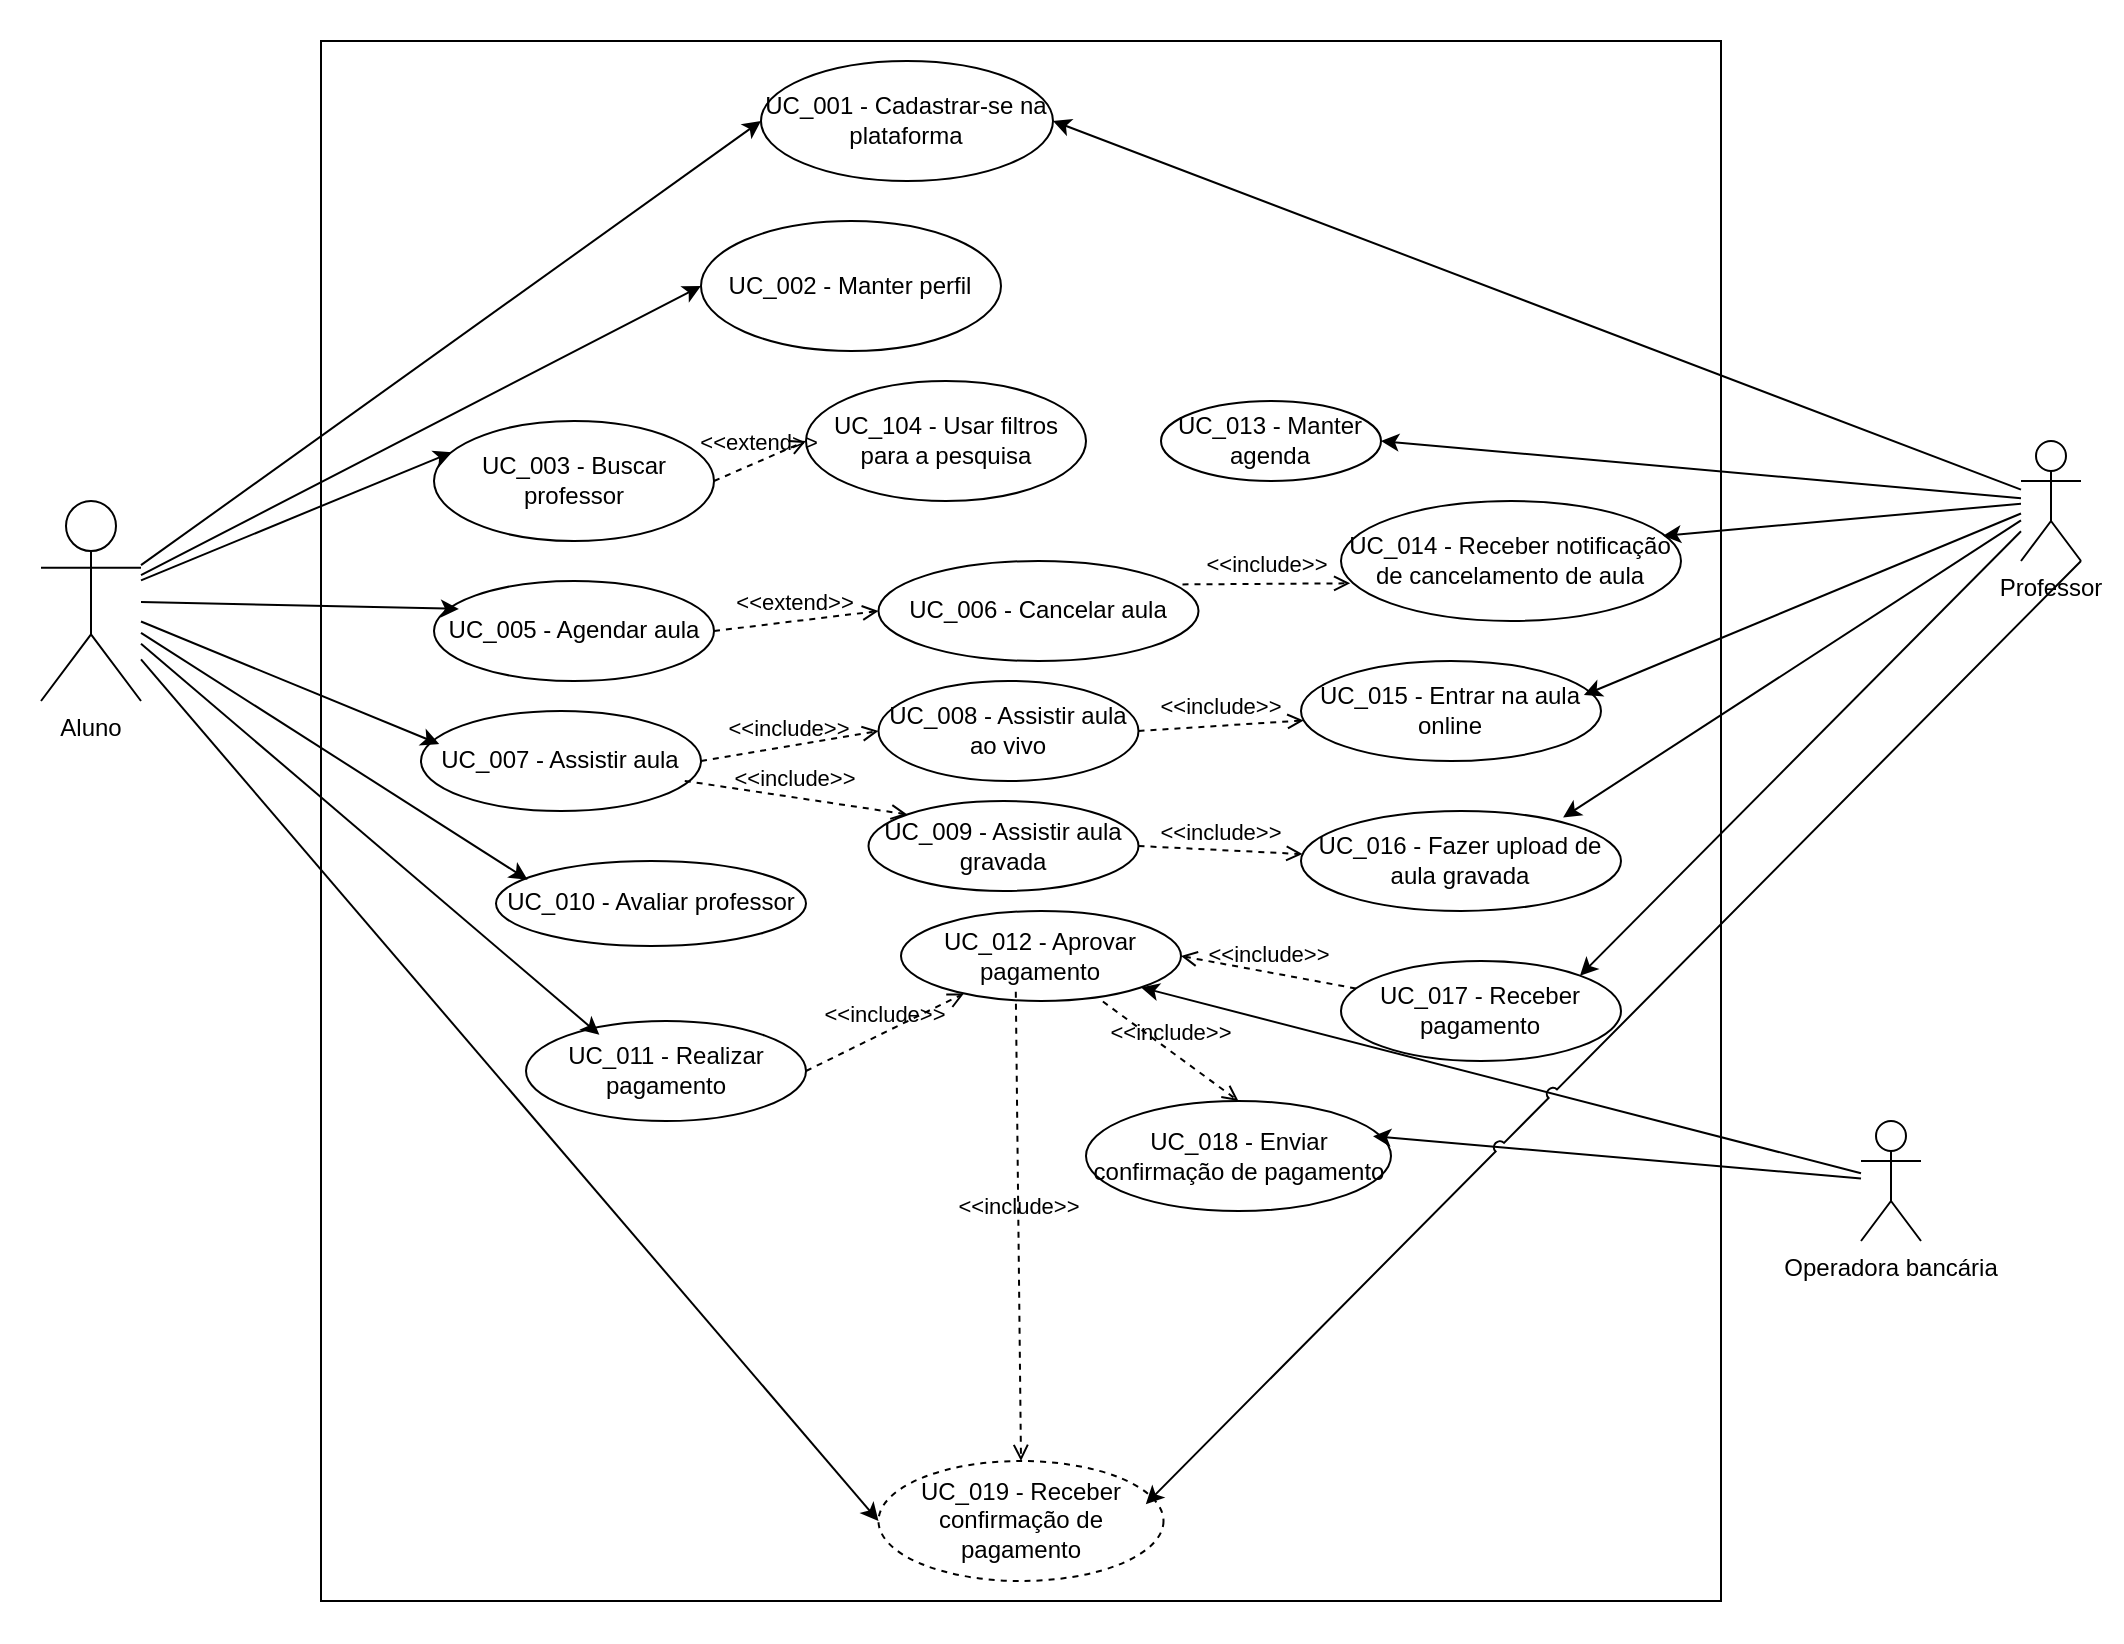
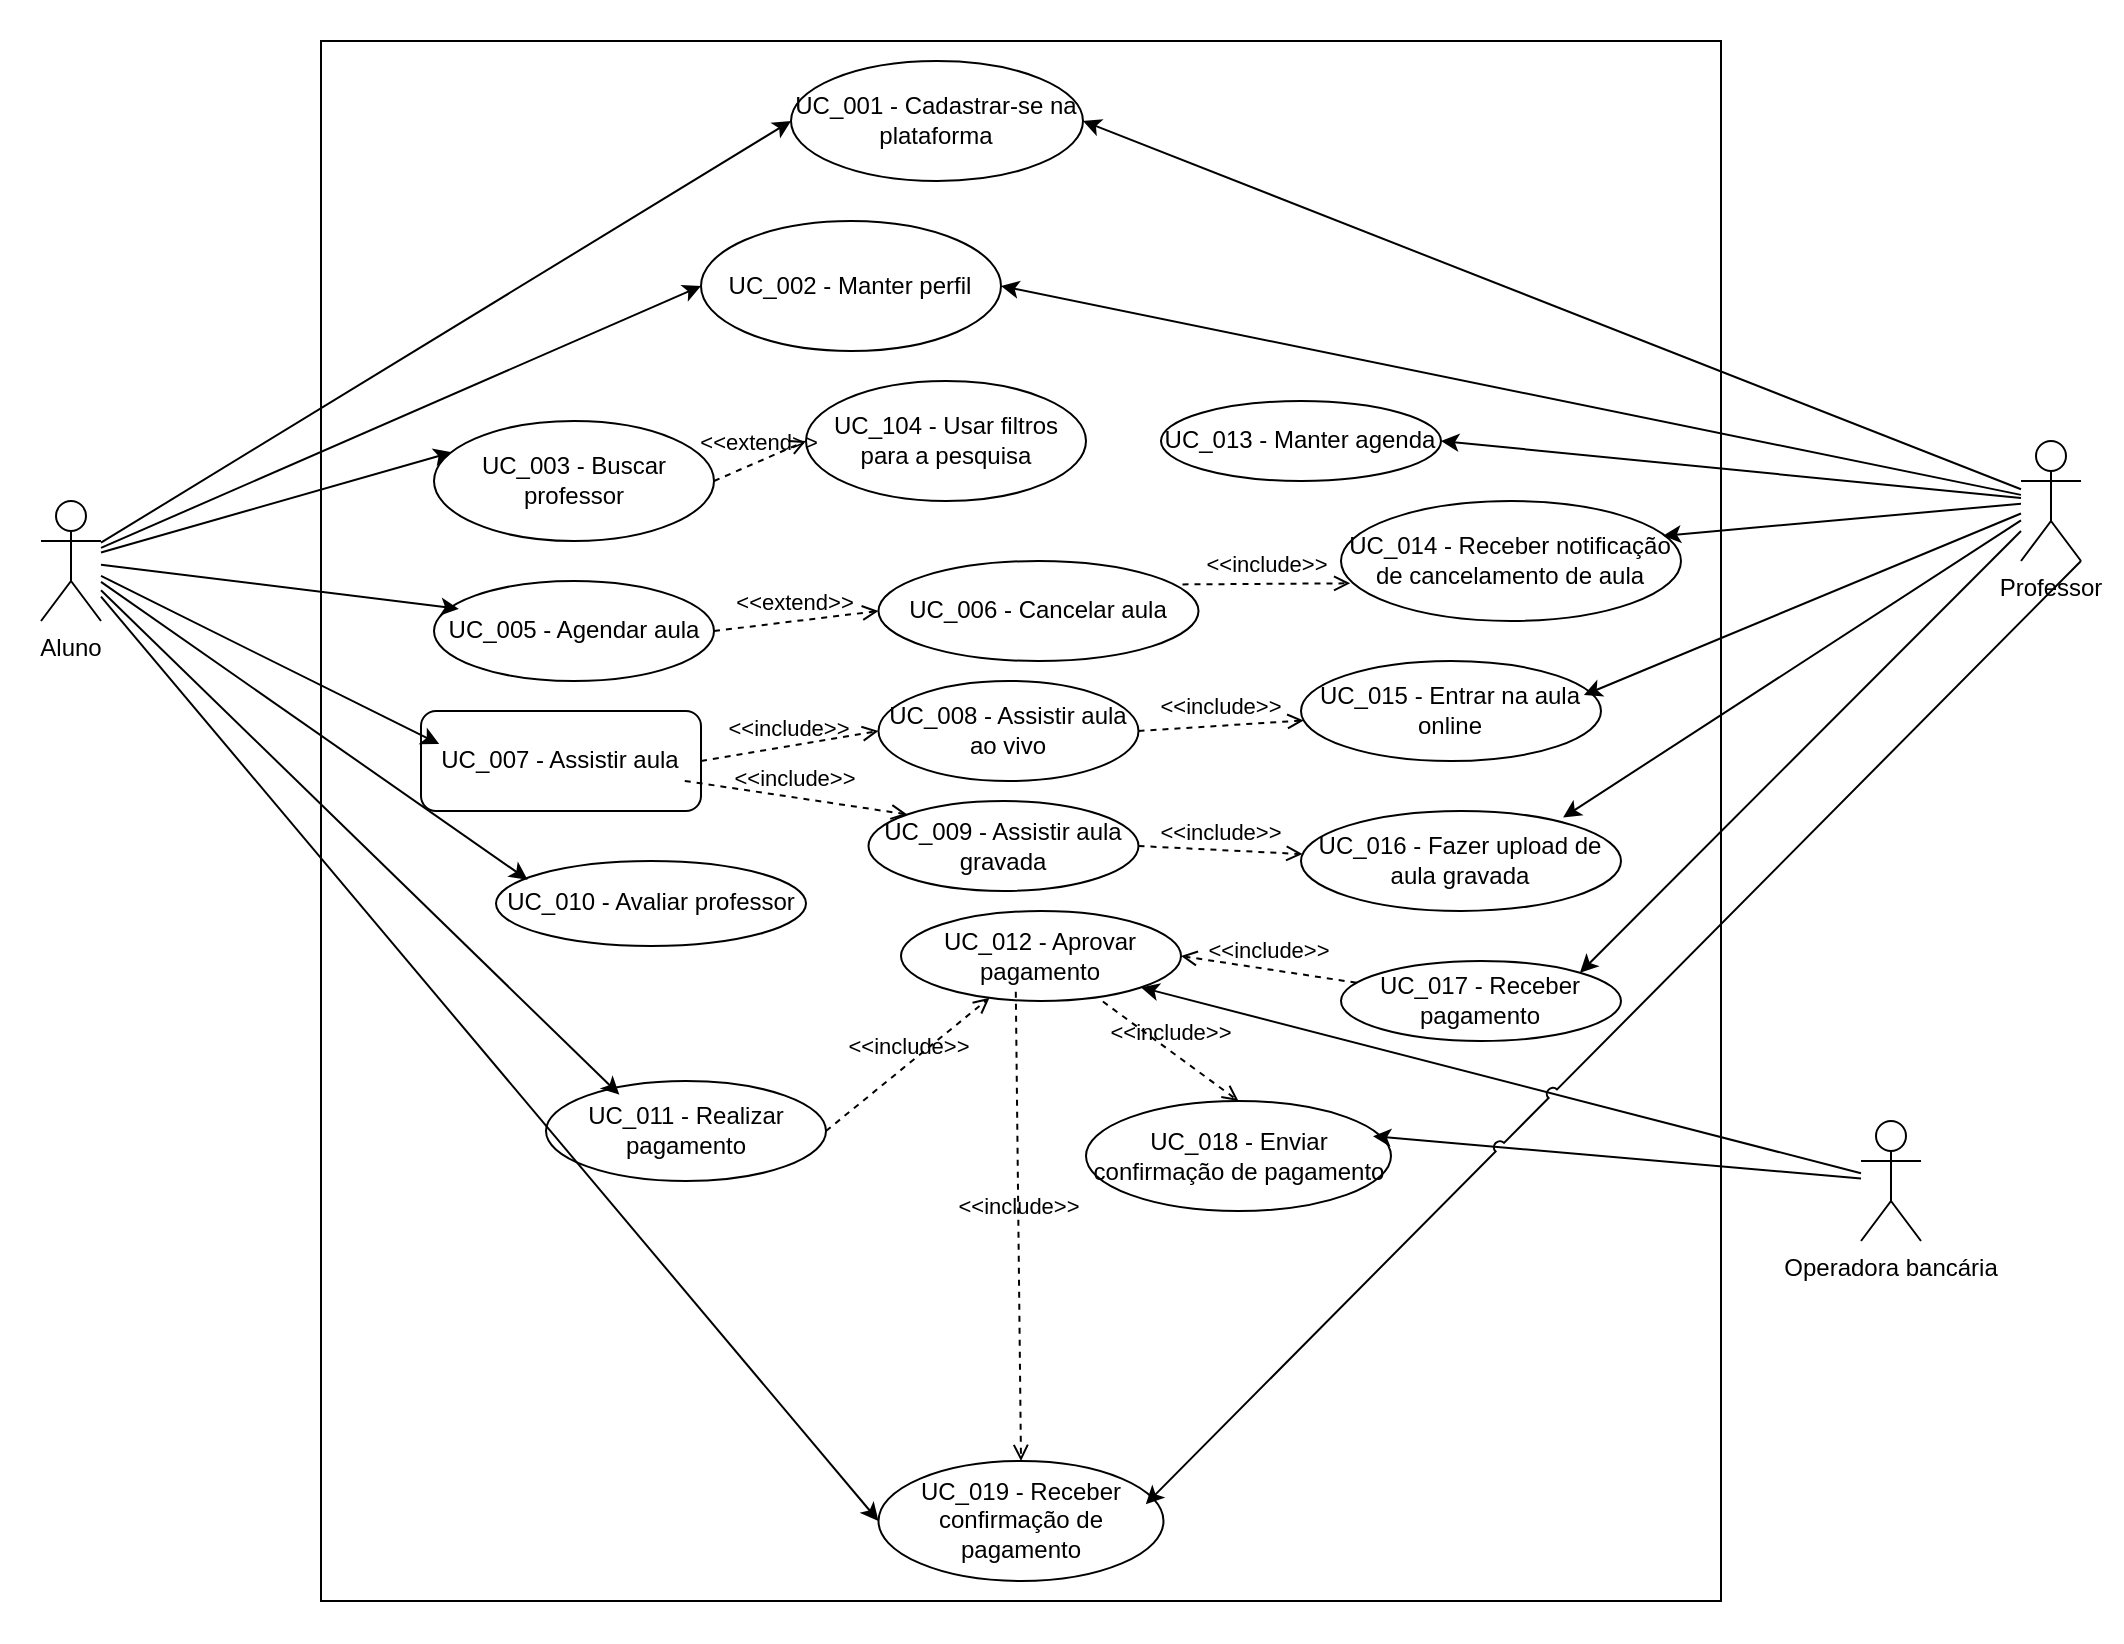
node "UC_001 - Cadastrar-se na plataforma": moved (907, 121) -> (937, 121)
edge "Professor" -> "UC_002 - Manter perfil": added
node "UC_013 - Manter agenda": size 220x80 -> 280x80
node "Aluno": size 100x200 -> 60x120
node "UC_007 - Assistir aula": shape ellipse -> rounded rectangle
node "UC_017 - Receber pagamento": size 280x100 -> 280x80
node "UC_011 - Realizar pagamento": moved (666, 1071) -> (686, 1131)
node "UC_019 - Receber confirmação de pagamento": style dashed -> solid
